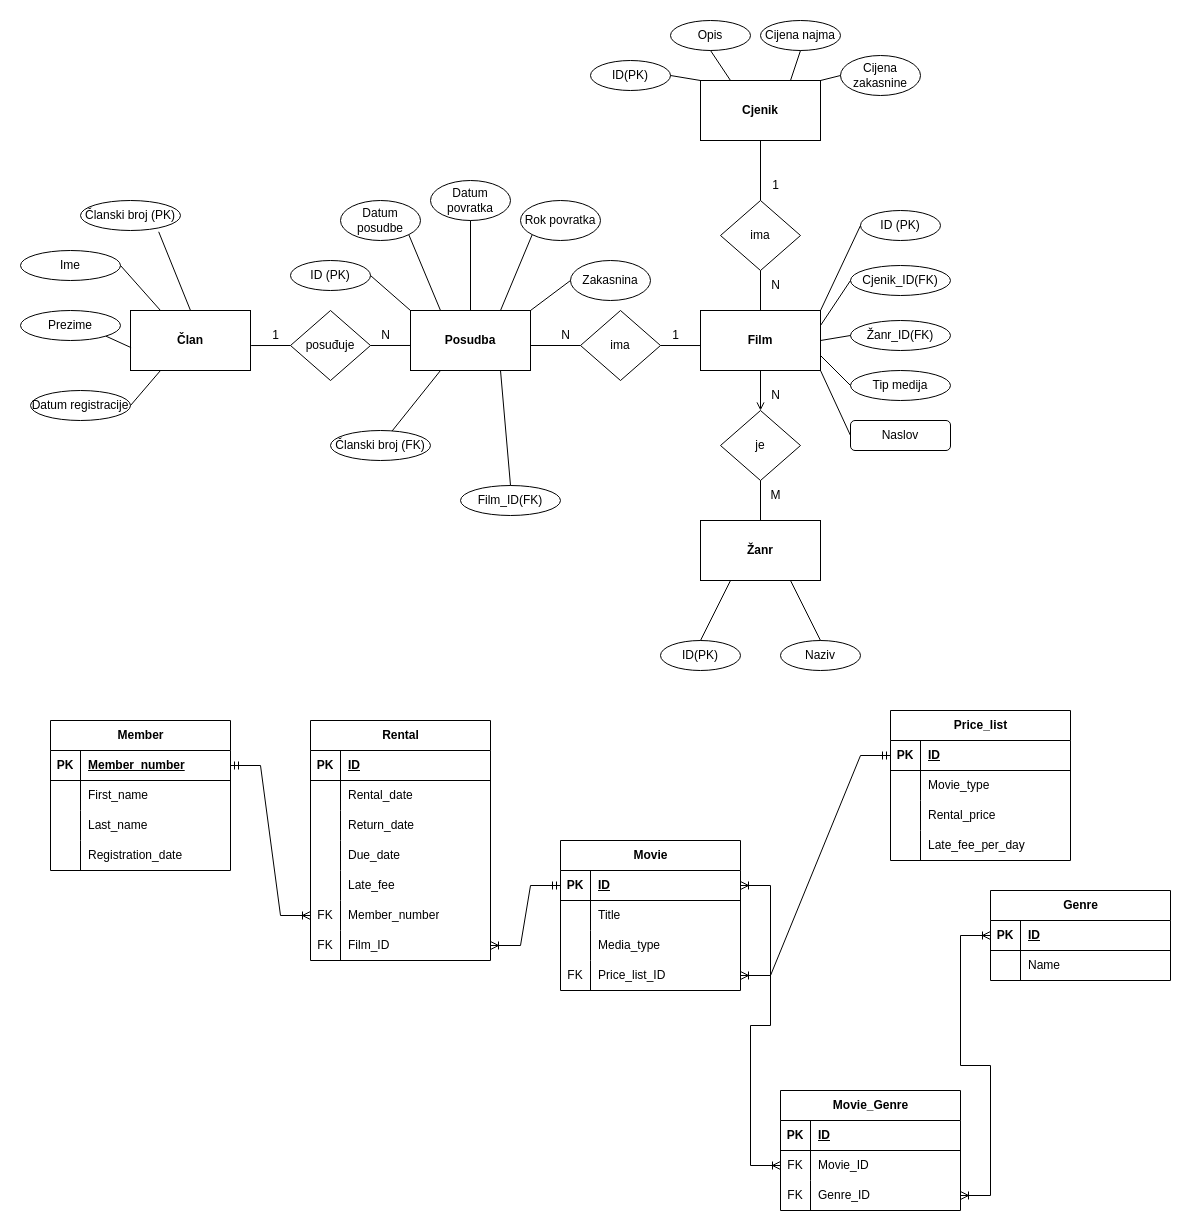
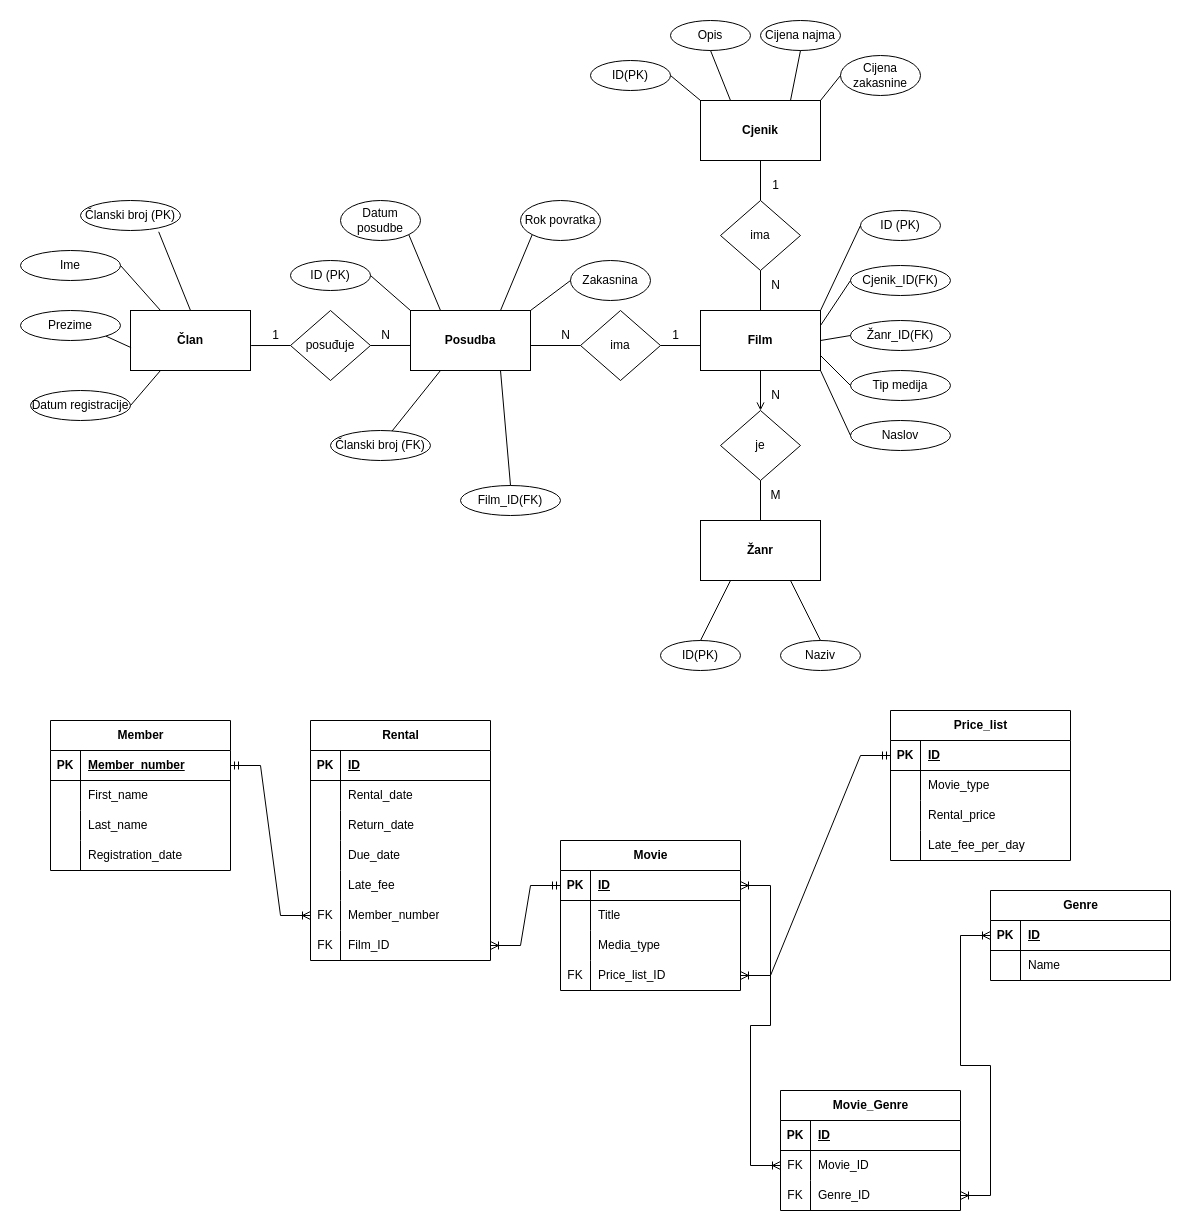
node "Cjenik": moved (761, 111) -> (761, 131)
node "Datum povratka": removed
edge "Datum povratka" -- "Posudba": removed
node "Naslov": shape rounded rectangle -> ellipse
